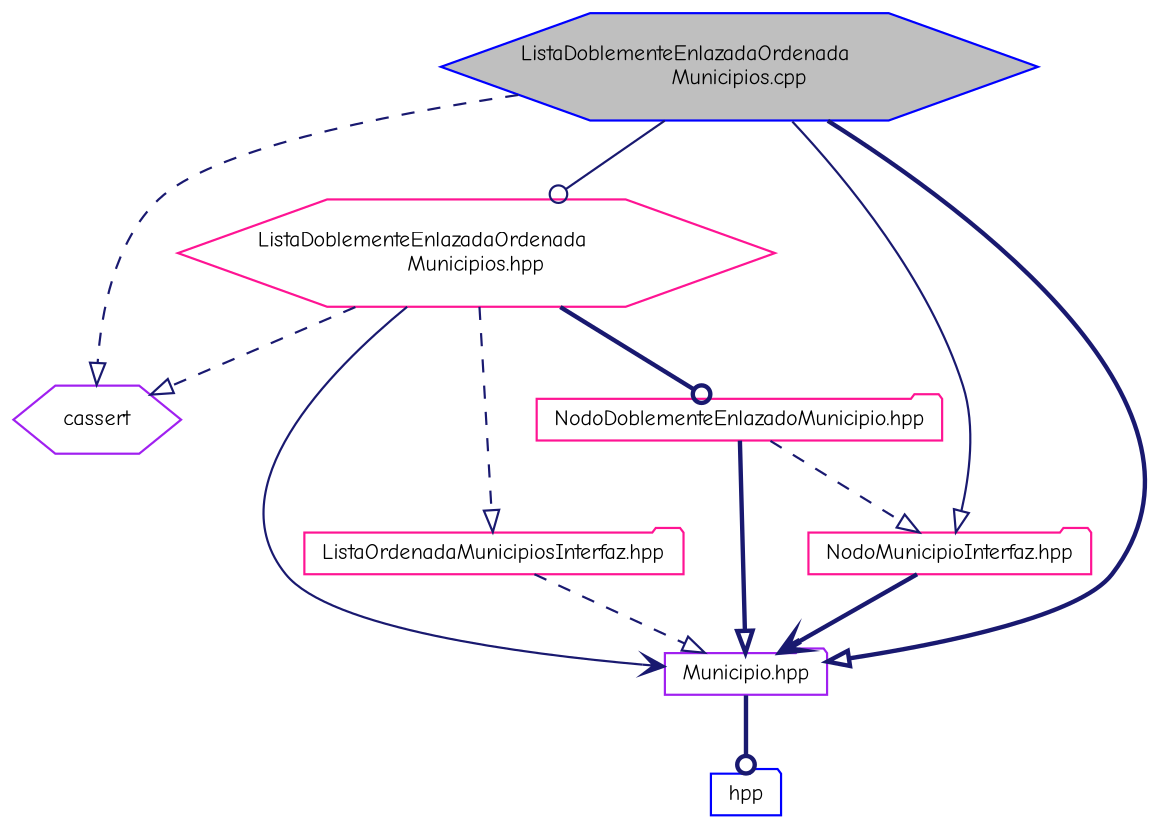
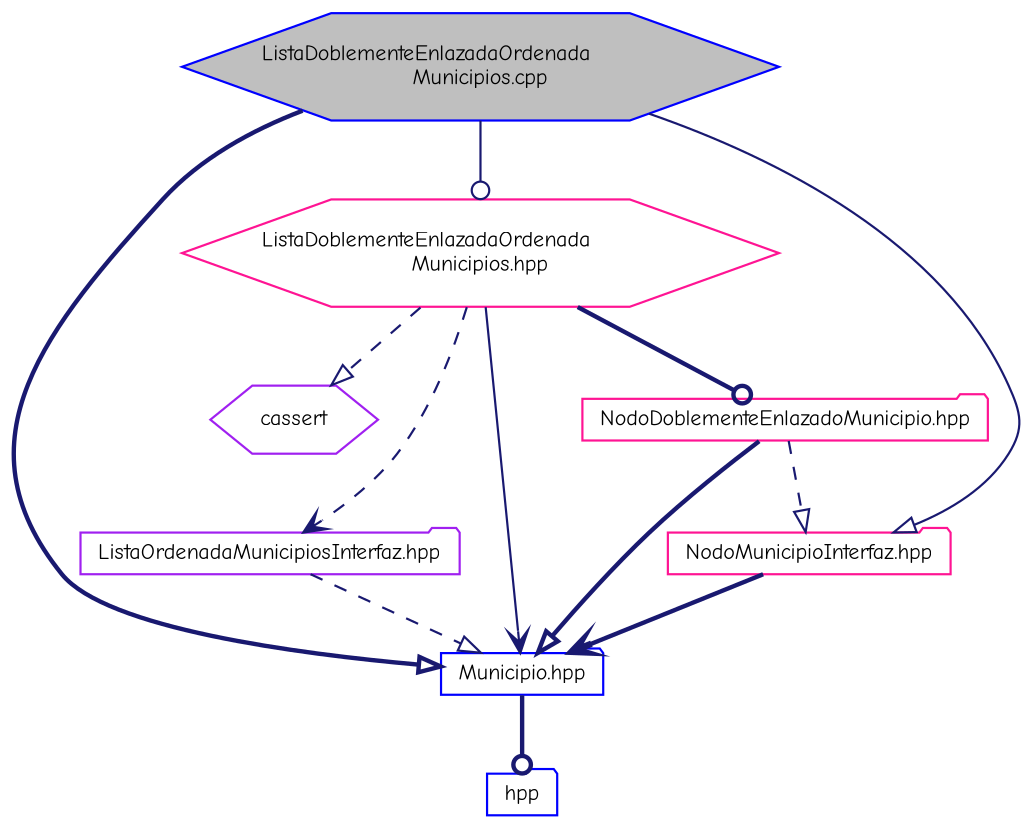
edge "ListaDoblementeEnlazadaOrdenada Municipios.cpp" -> "cassert": removed
edge "ListaDoblementeEnlazadaOrdenada Municipios.hpp" -> "ListaOrdenadaMunicipiosInterfaz.hpp": arrowhead onormal -> vee
node "ListaOrdenadaMunicipiosInterfaz.hpp": color deeppink -> purple
node "Municipio.hpp": color purple -> blue
